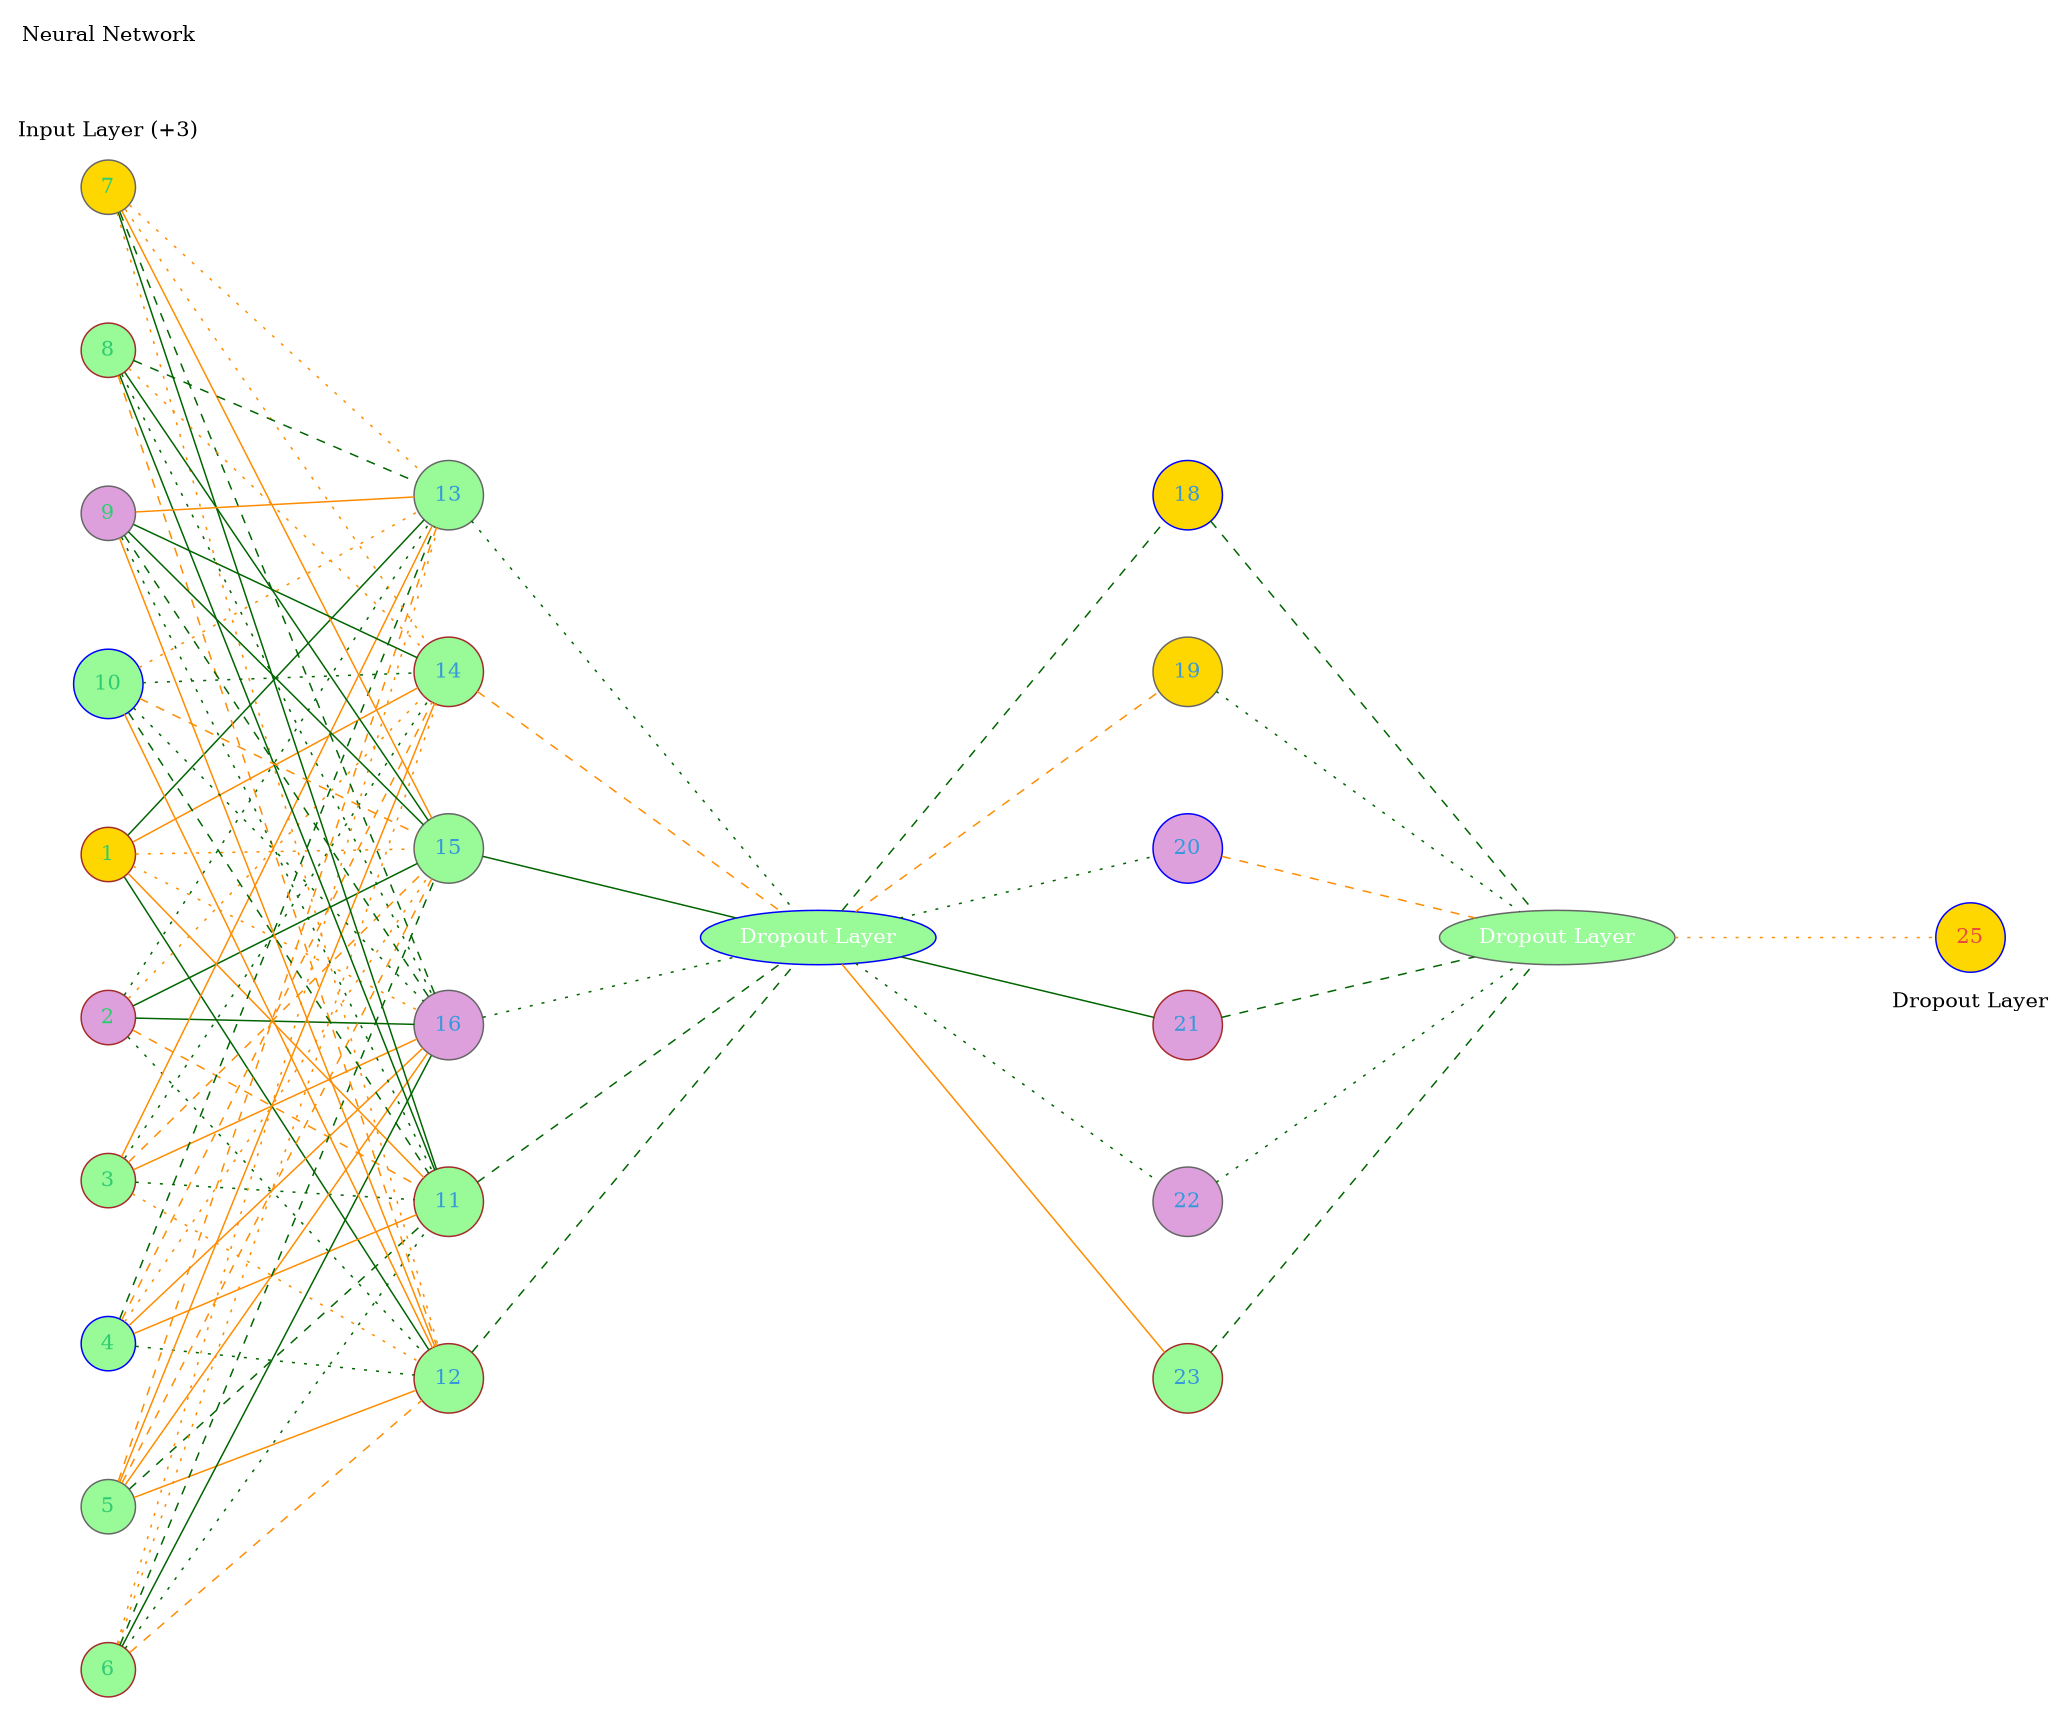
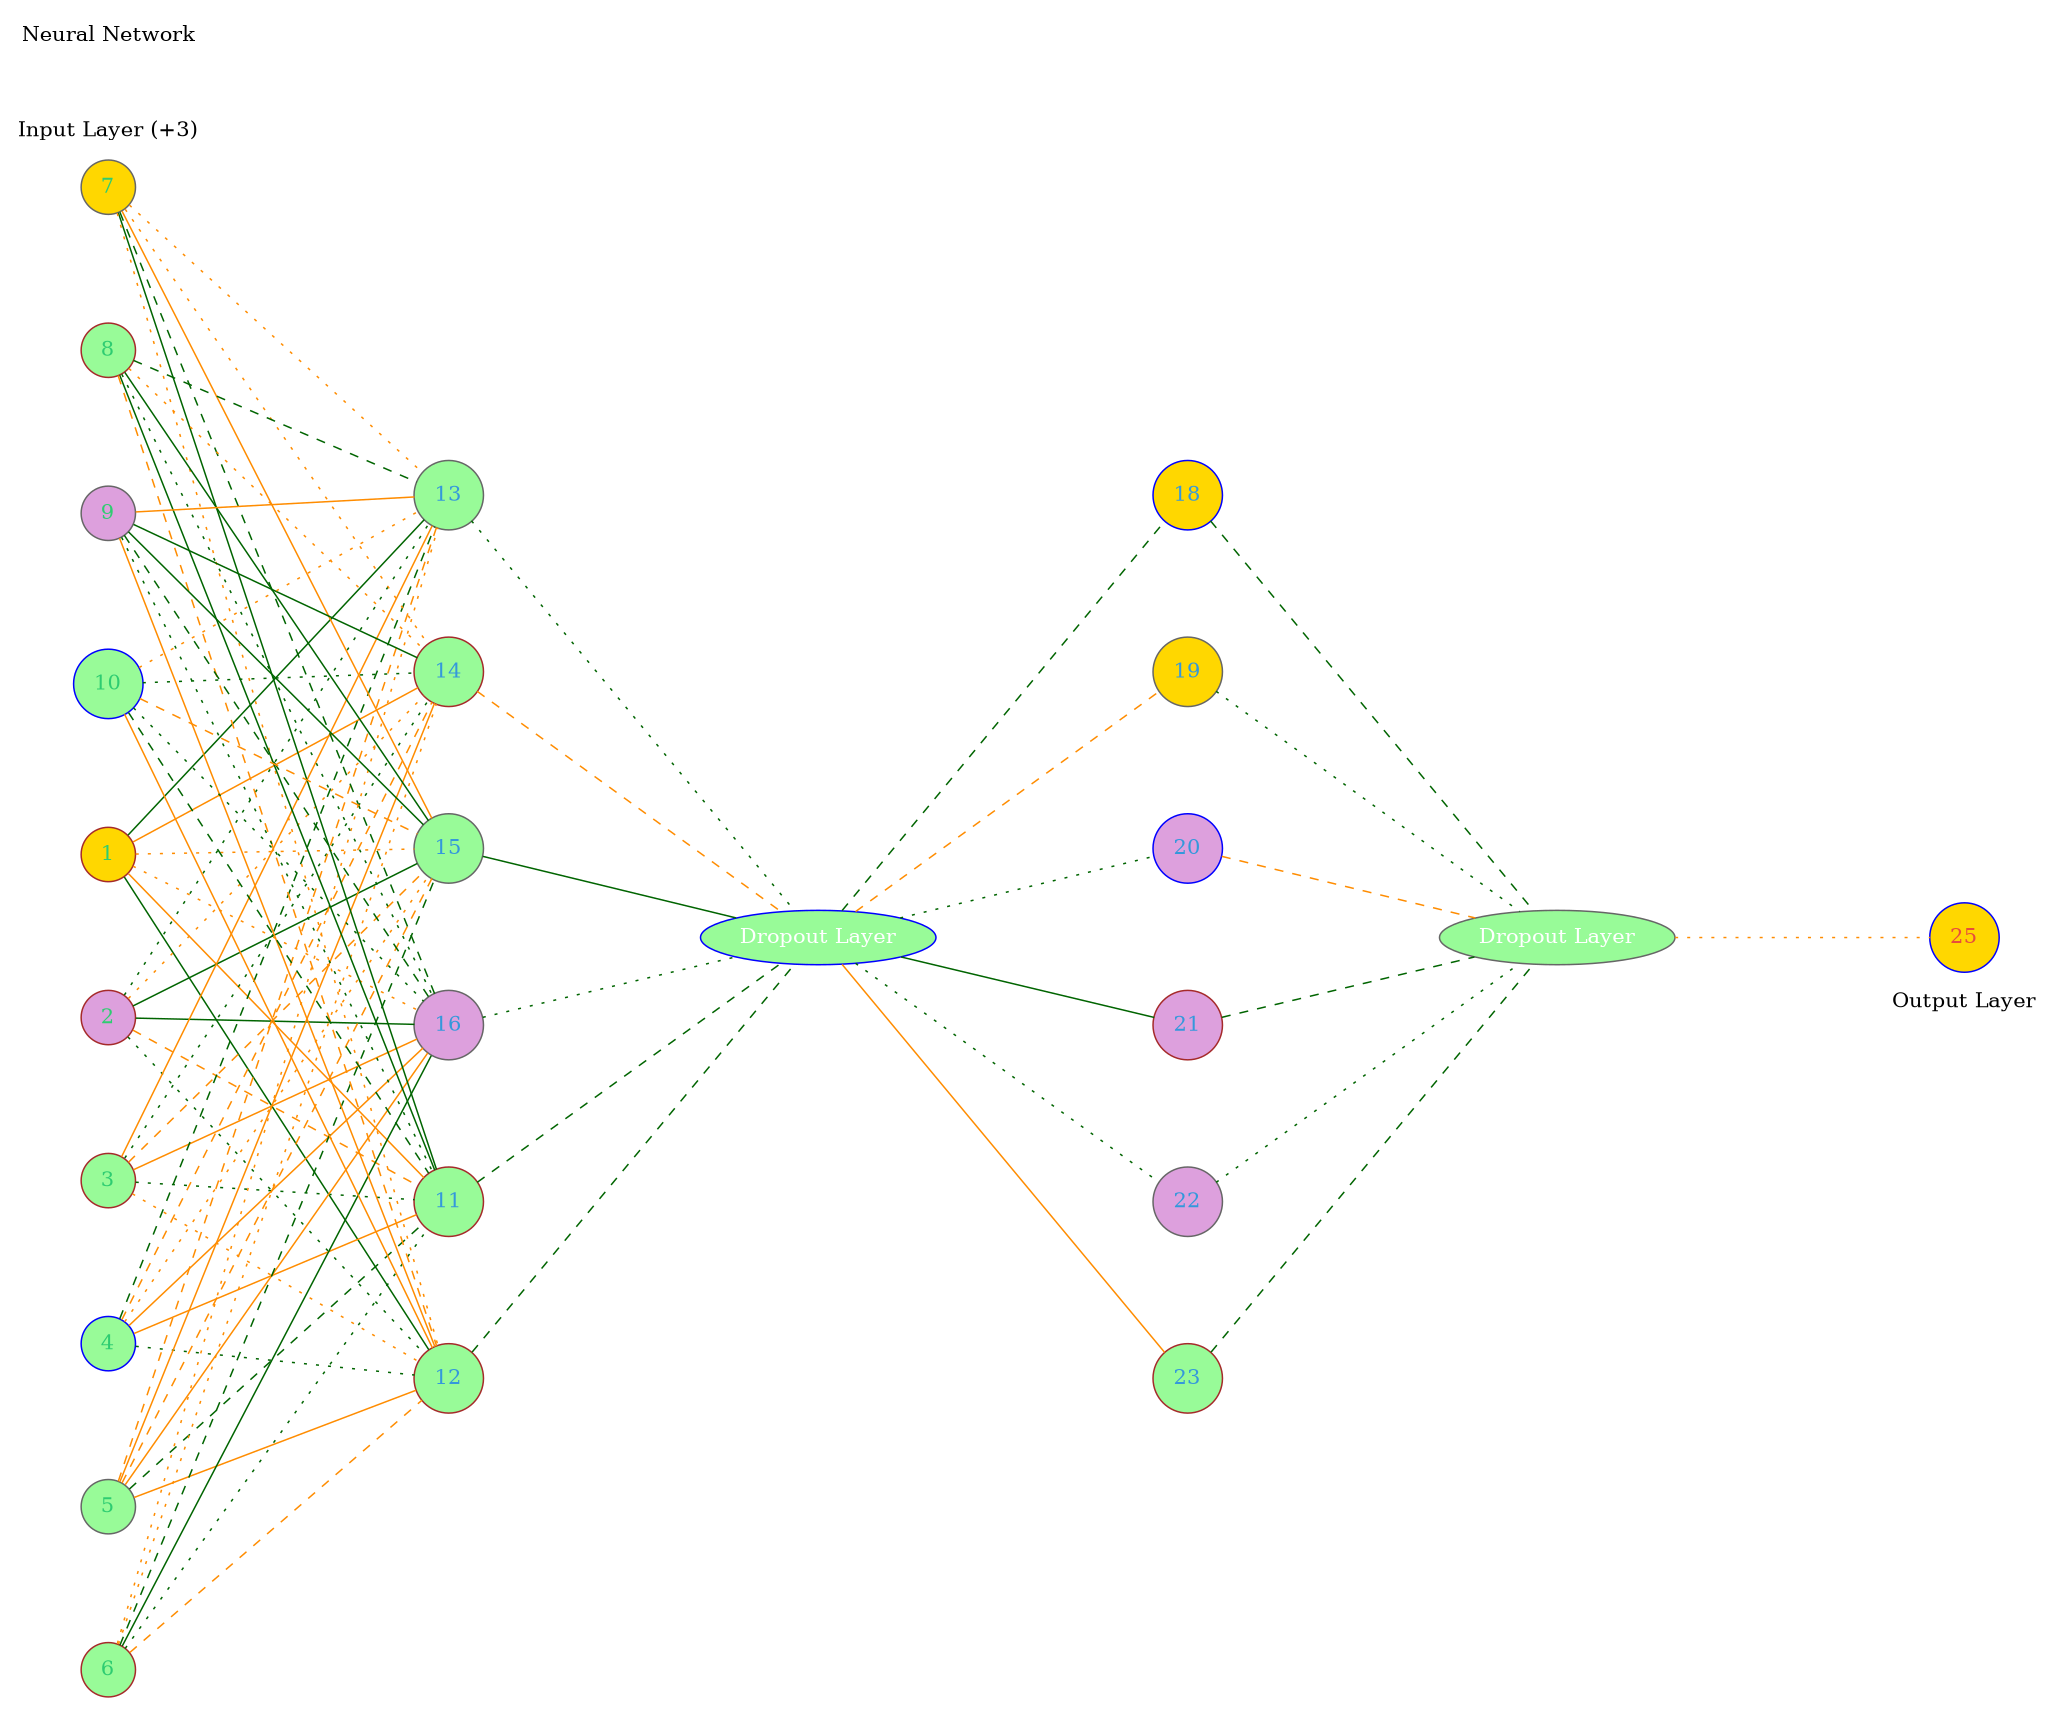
cluster "Dropout Layer": label "Dropout Layer" -> "Output Layer"
